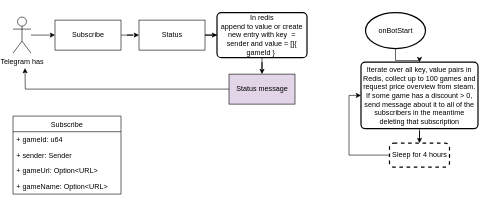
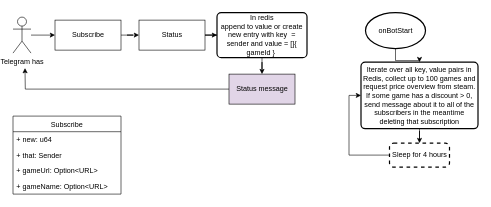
node "+ gameId: u64": label "+ gameId: u64" -> "+ new: u64"
node "+ sender: Sender": label "+ sender: Sender" -> "+ that: Sender"
